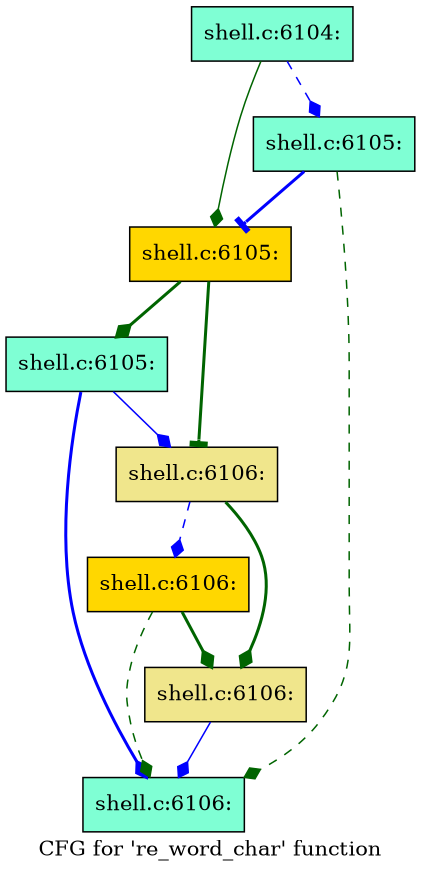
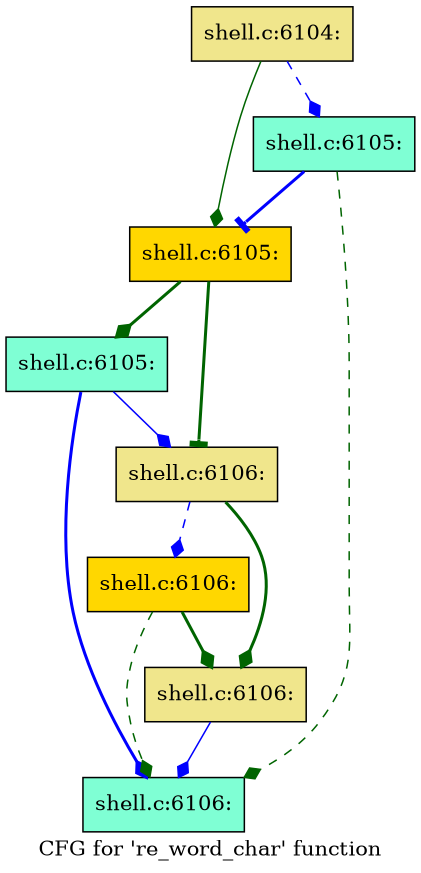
node "shell.c:6104:": fillcolor aquamarine -> khaki
